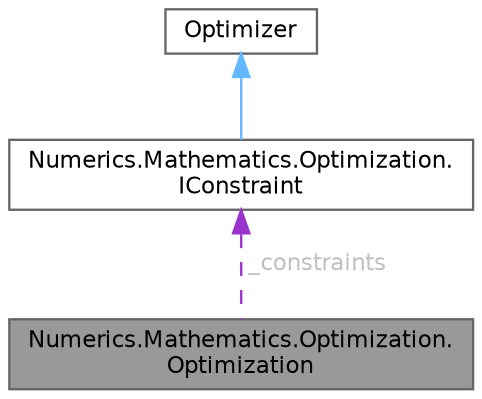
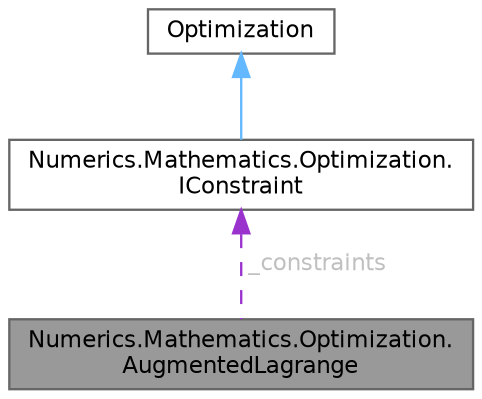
node "Optimizer": label "Optimizer" -> "Optimization"
node "Numerics.Mathematics.Optimization. Optimization": label "Numerics.Mathematics.Optimization. Optimization" -> "Numerics.Mathematics.Optimization. AugmentedLagrange"
